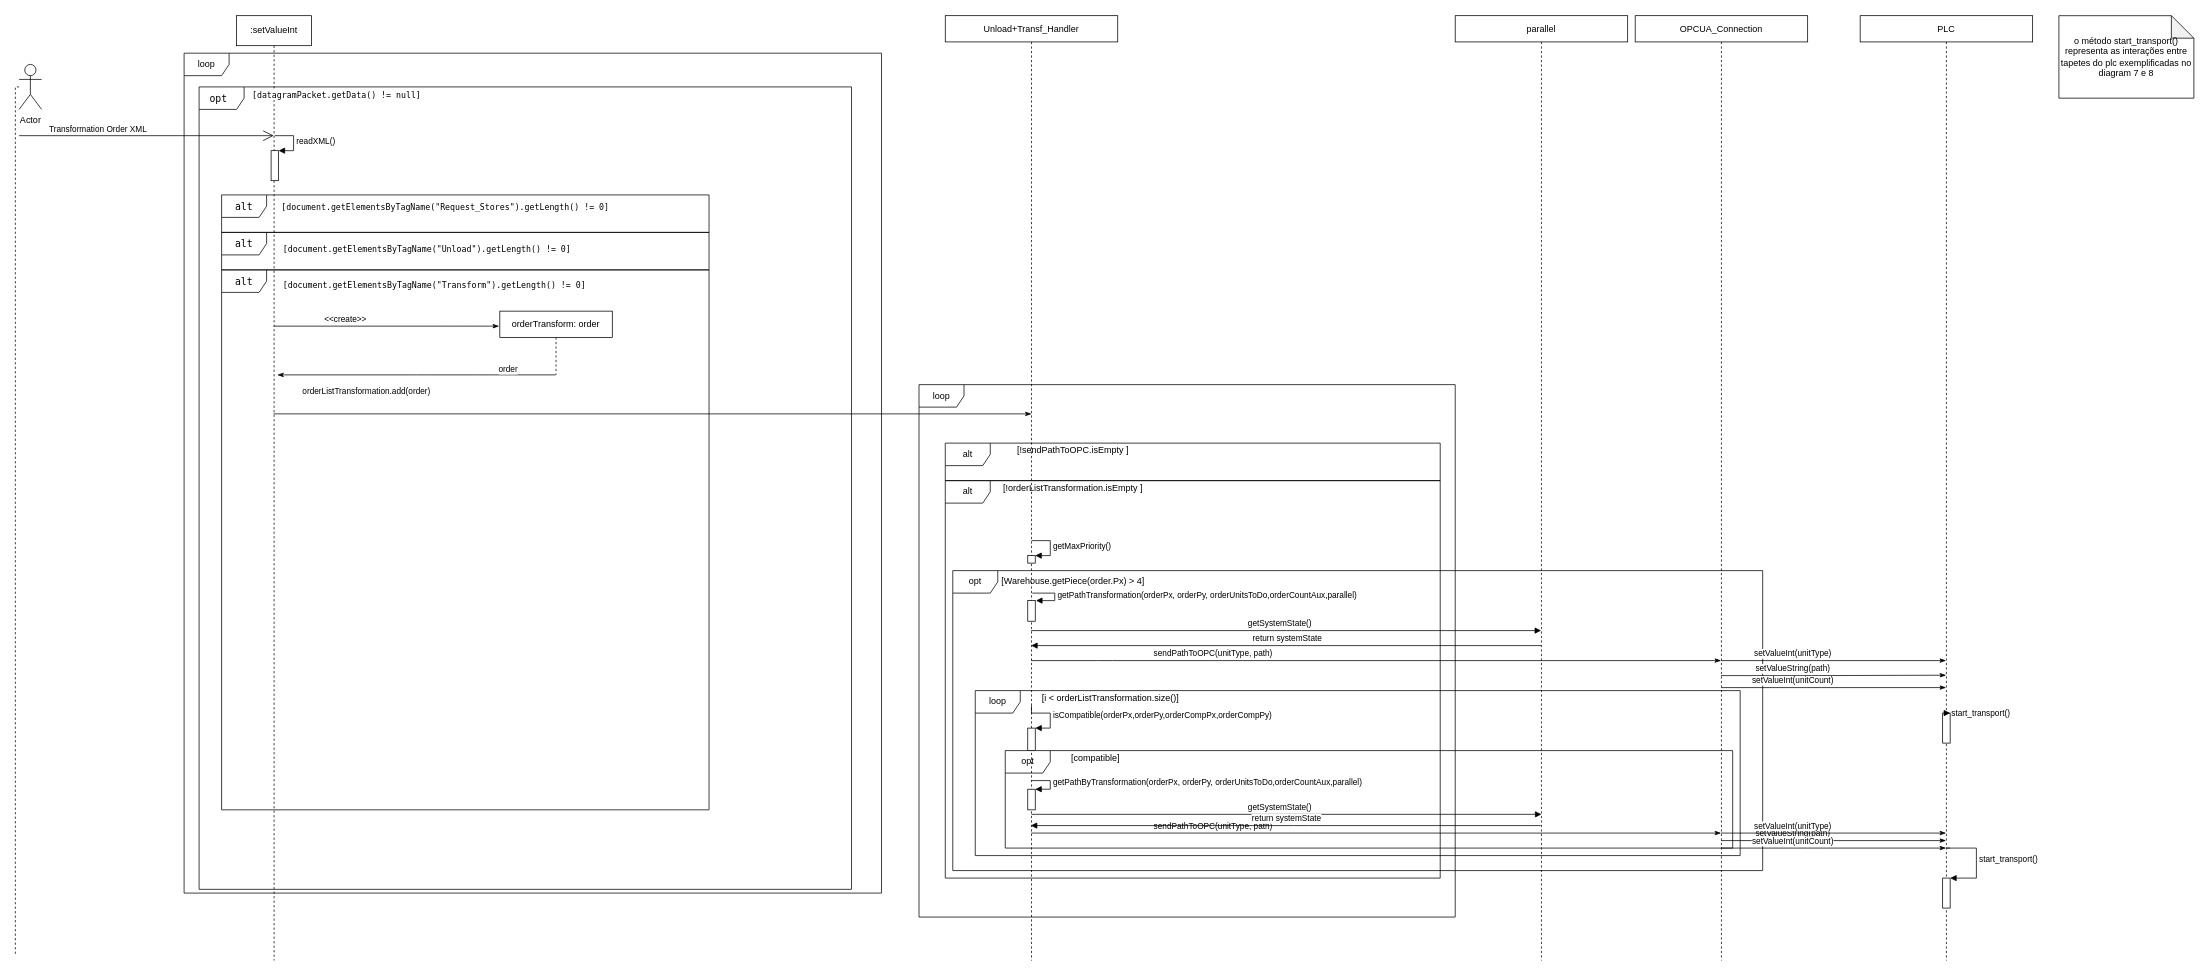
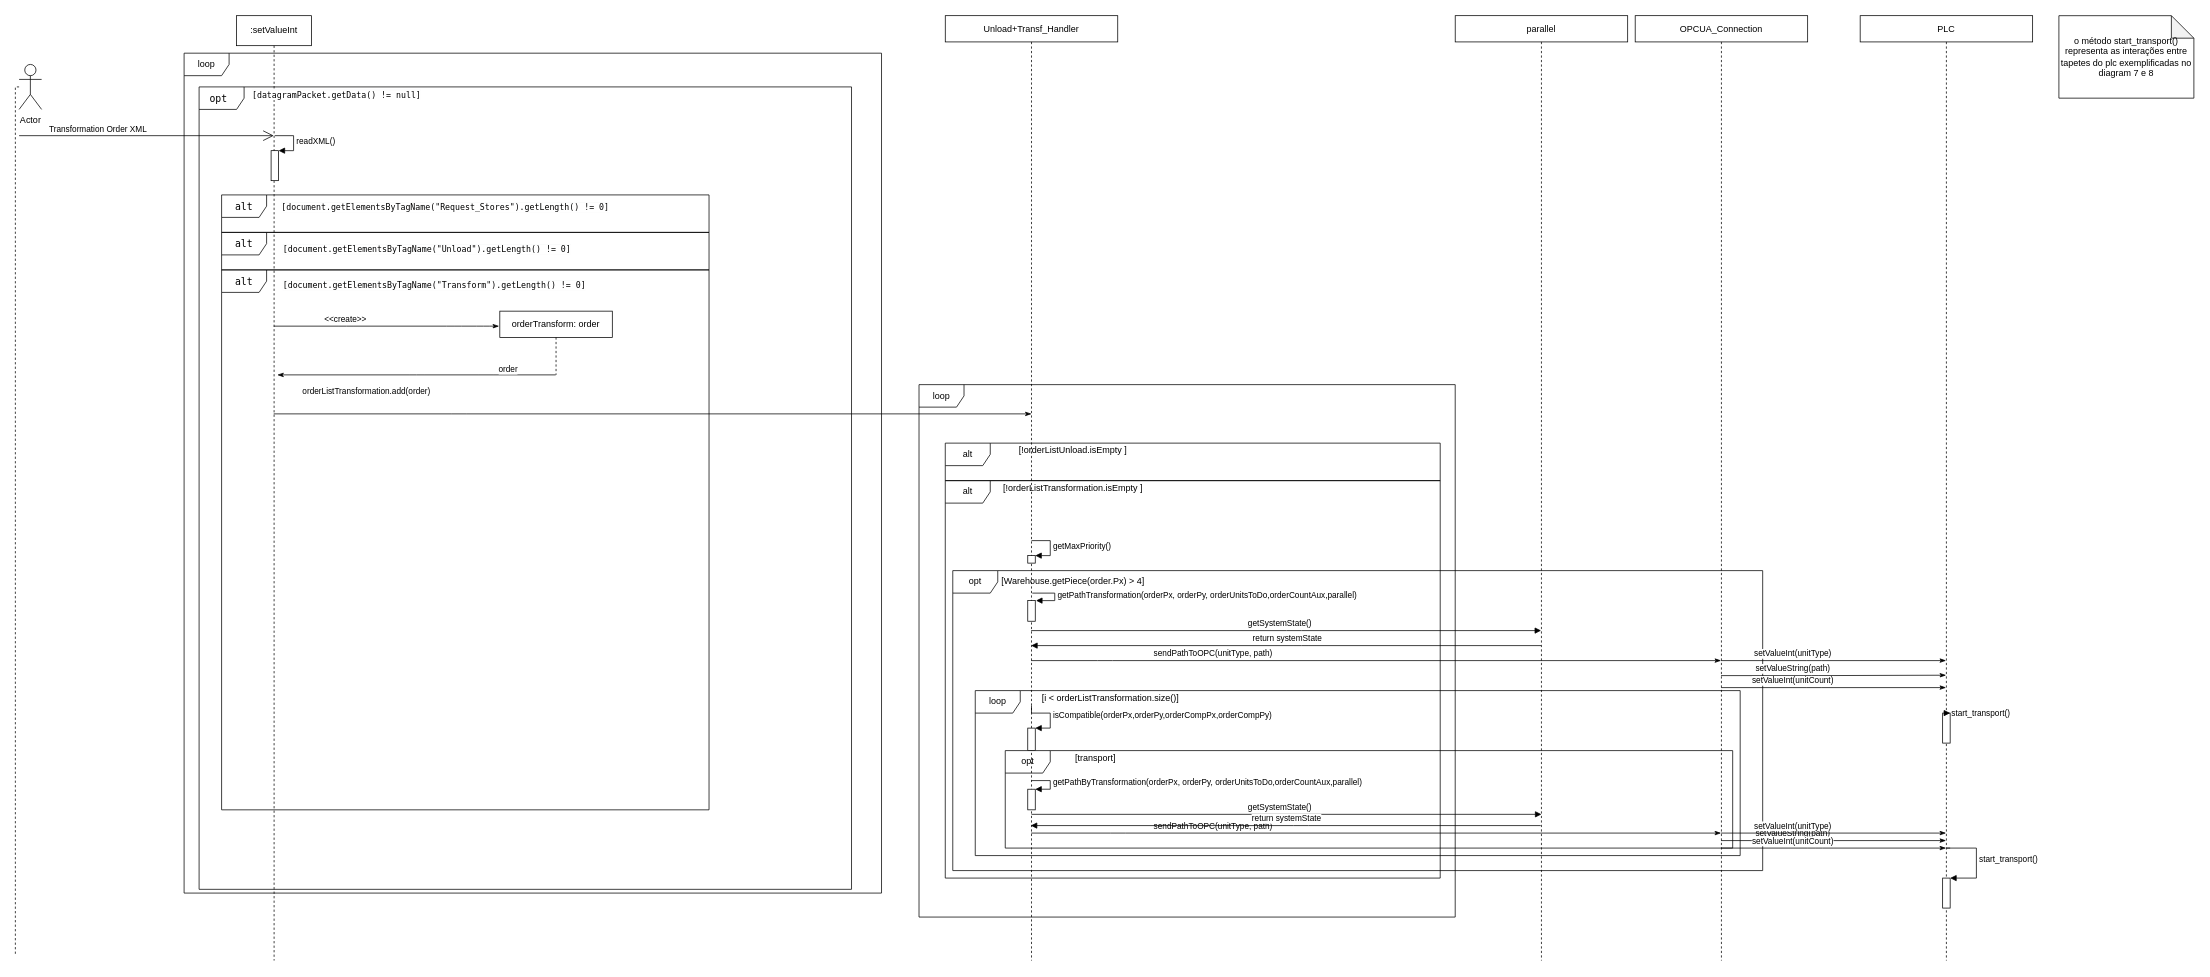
node "[!sendPathToOPC.isEmpty ]": label "[!sendPathToOPC.isEmpty ]" -> "[!orderListUnload.isEmpty ]"
node "[compatible]": label "[compatible]" -> "[transport]"
